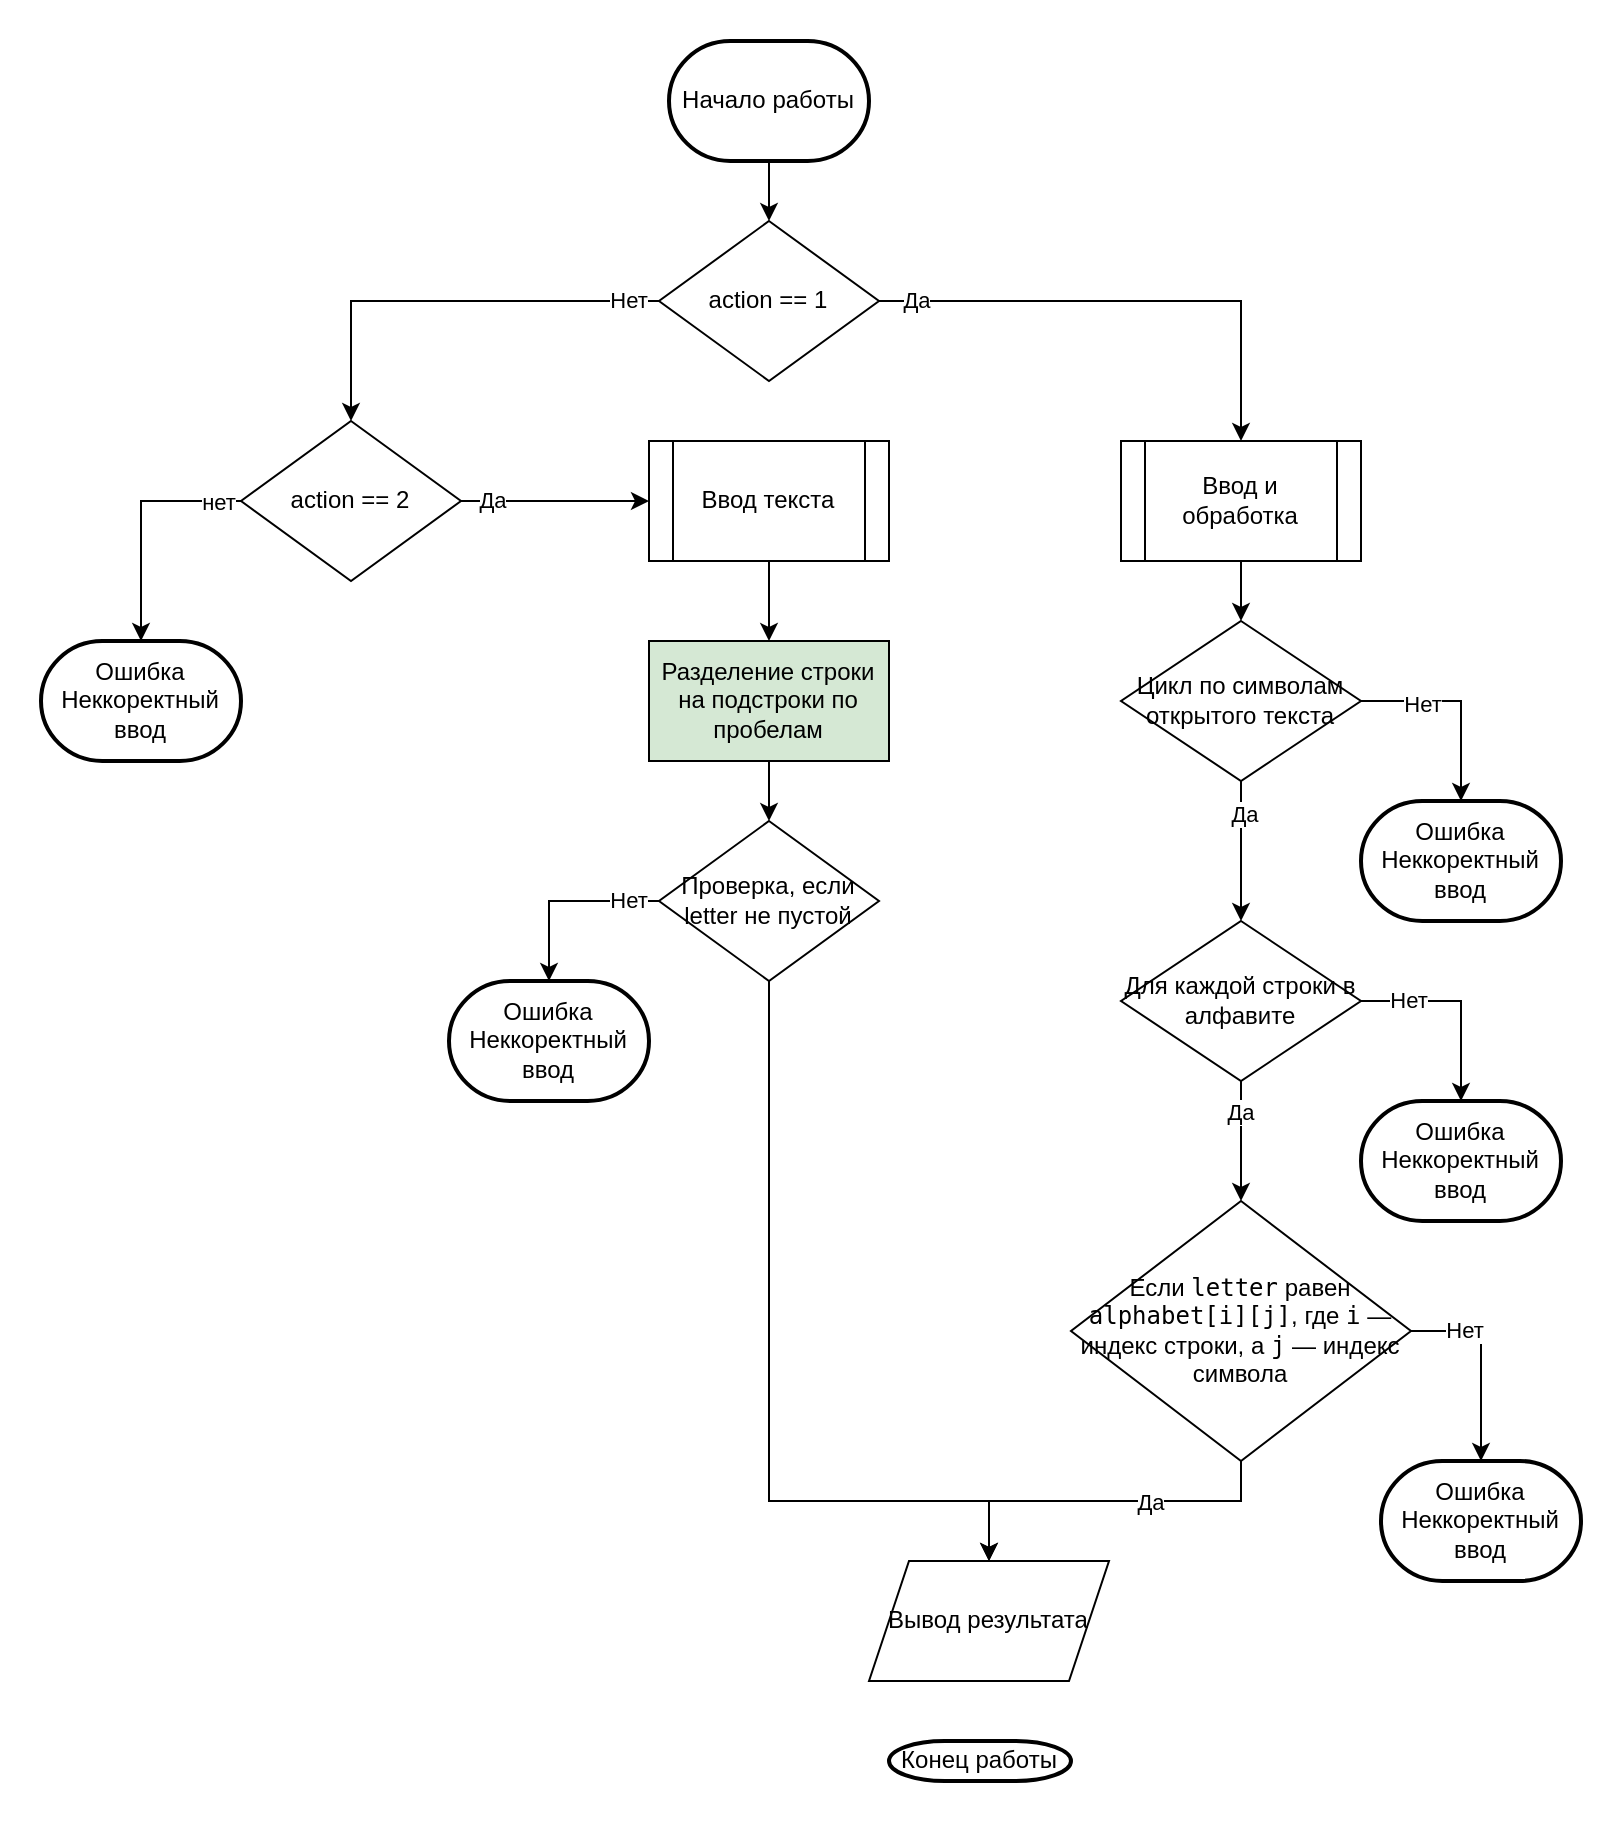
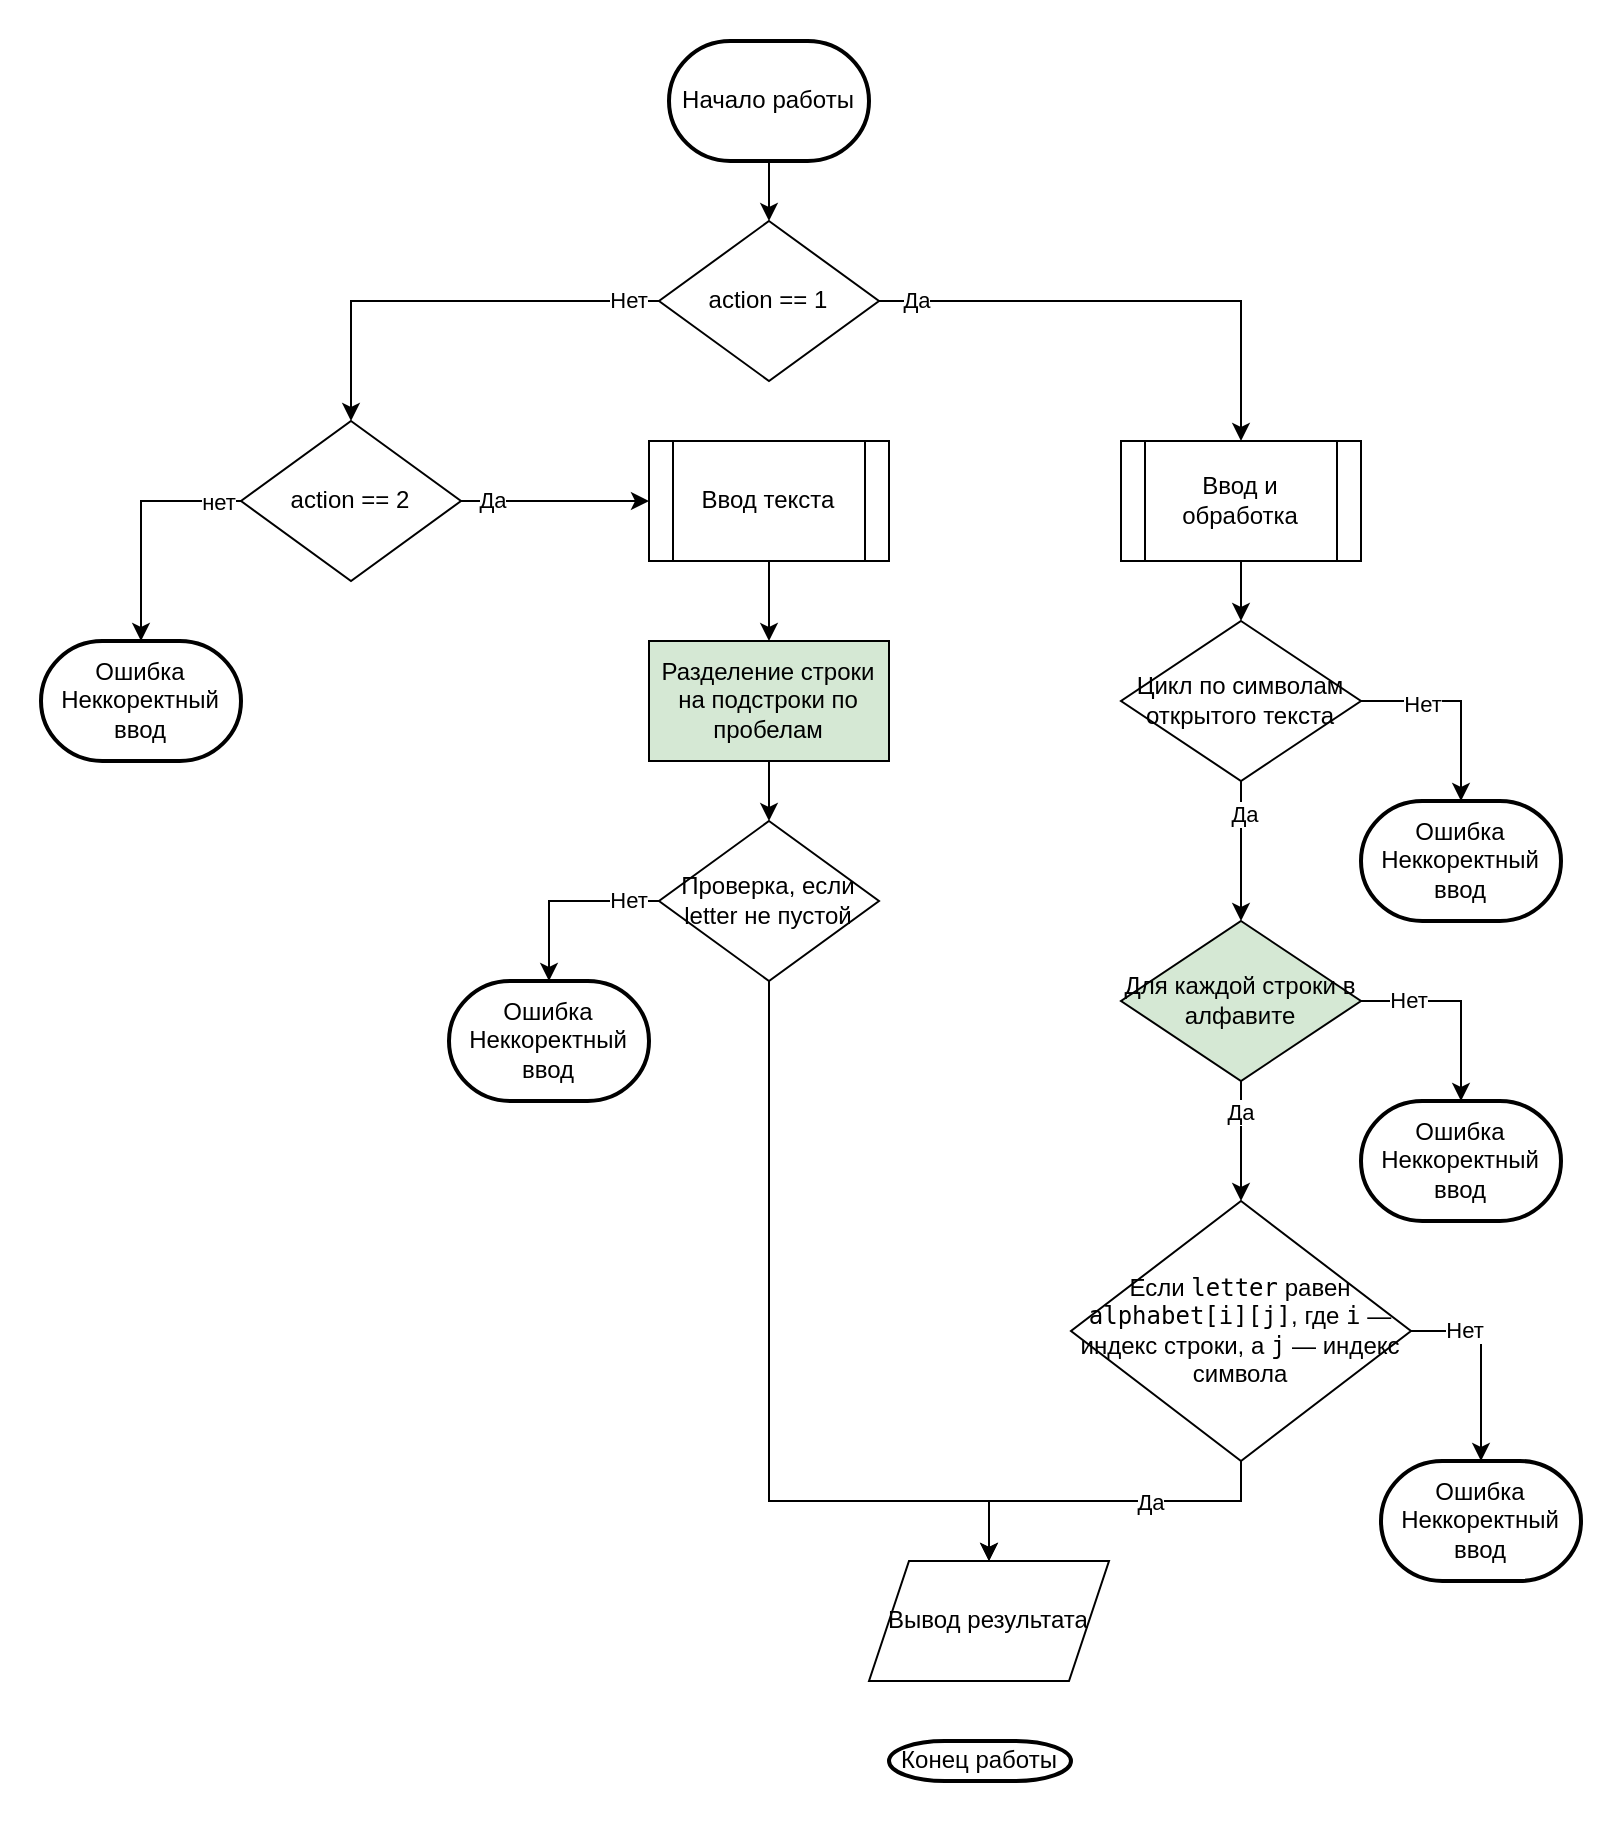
node "Для каждой строки в алфавите": fillcolor #ffffff -> #d5e8d4
